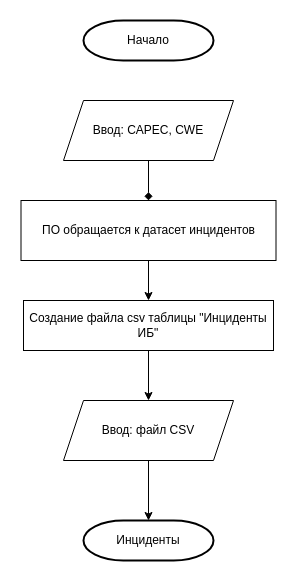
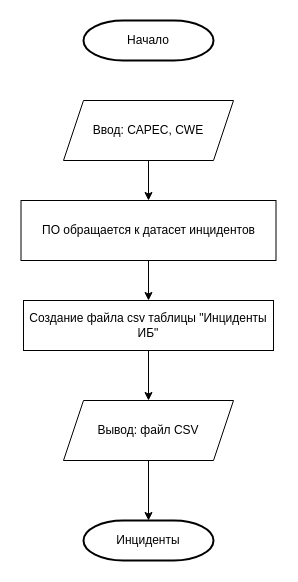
edge "Ввод: CAPEC, CWE" -> "ПО обращается к датасет инцидентов": arrowhead diamond -> classic
node "Ввод: файл CSV": label "Ввод: файл CSV" -> "Вывод: файл CSV"
